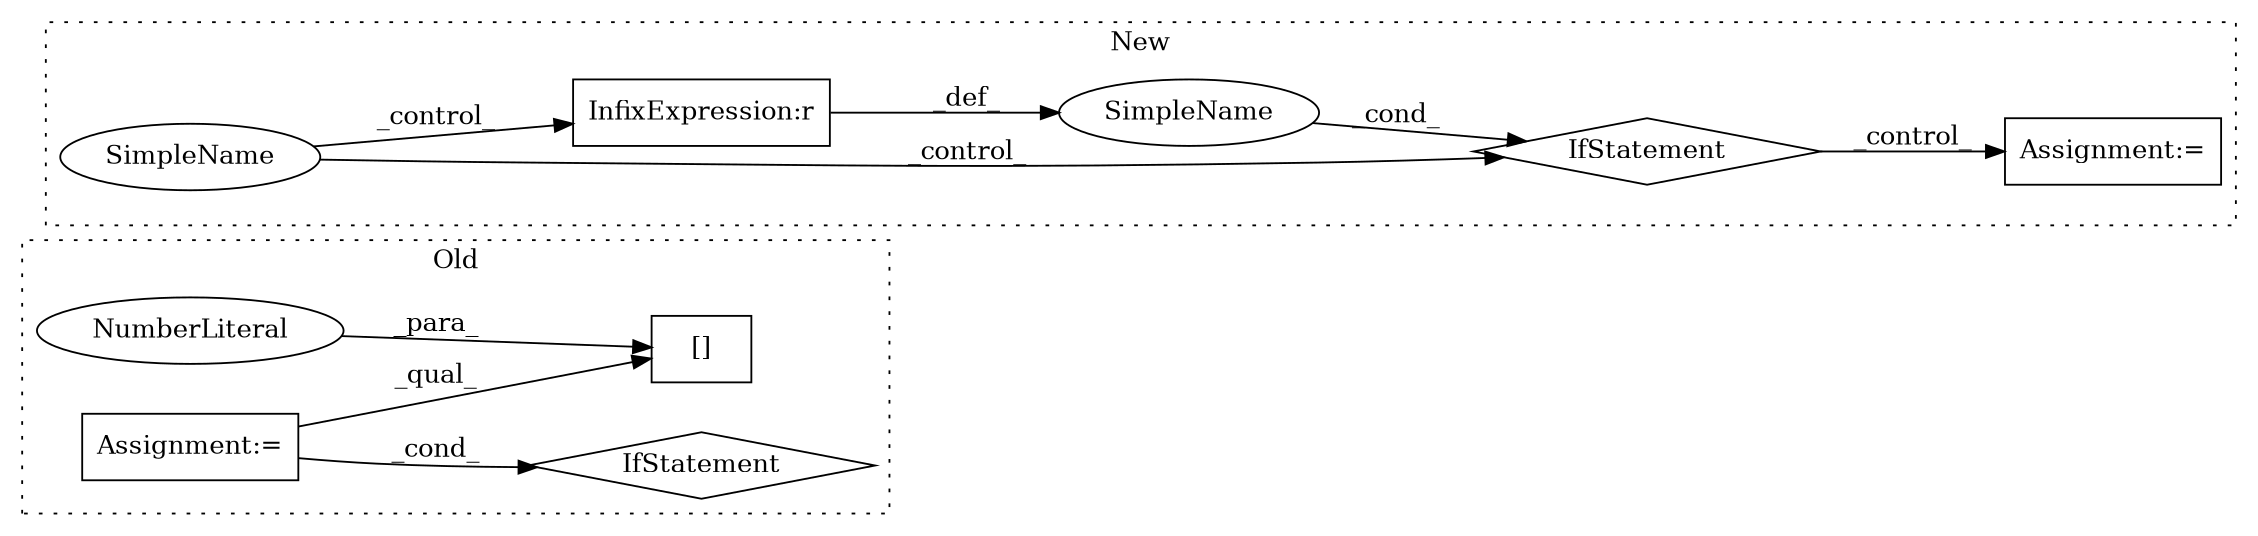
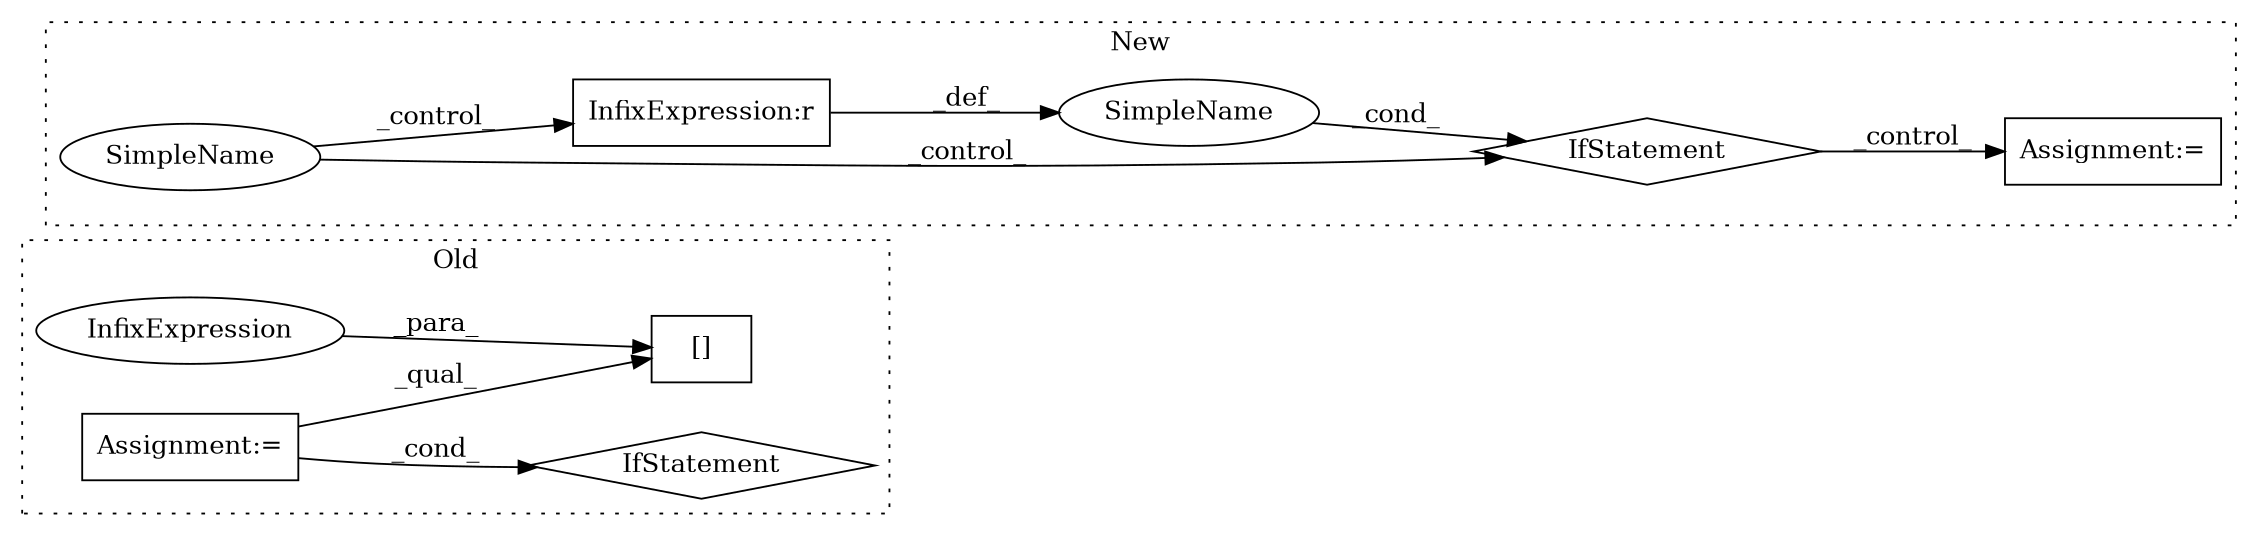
node "NumberLiteral": label "NumberLiteral" -> "InfixExpression"
